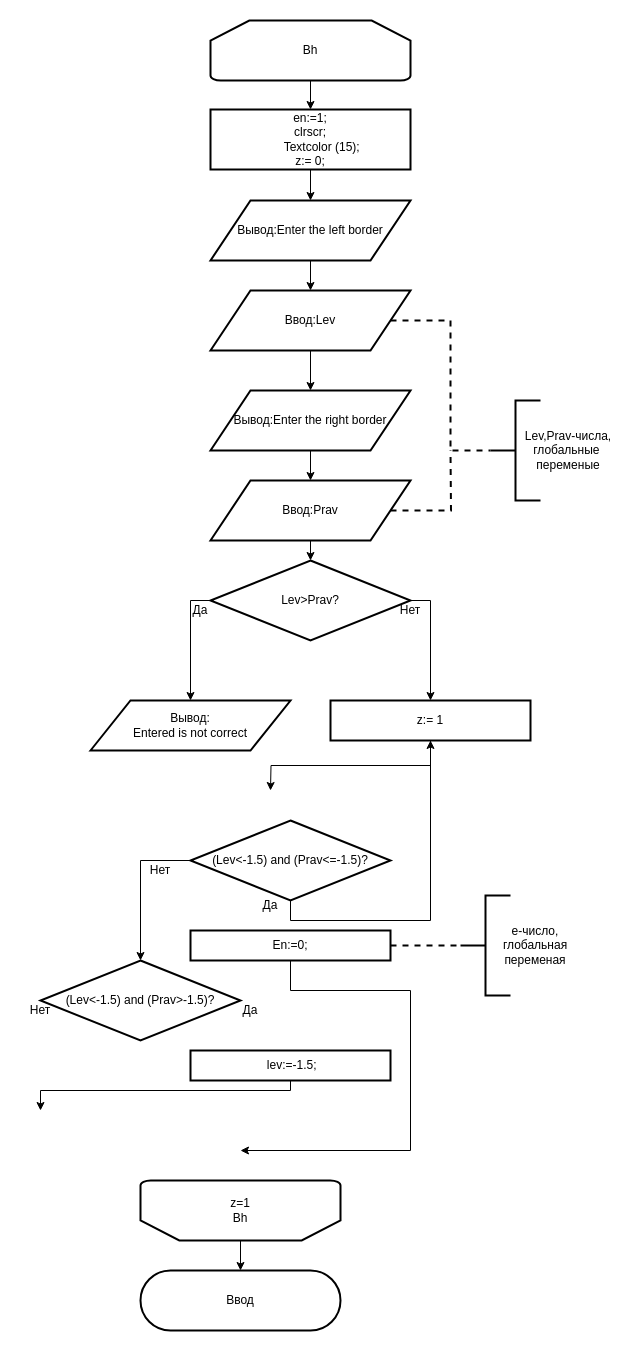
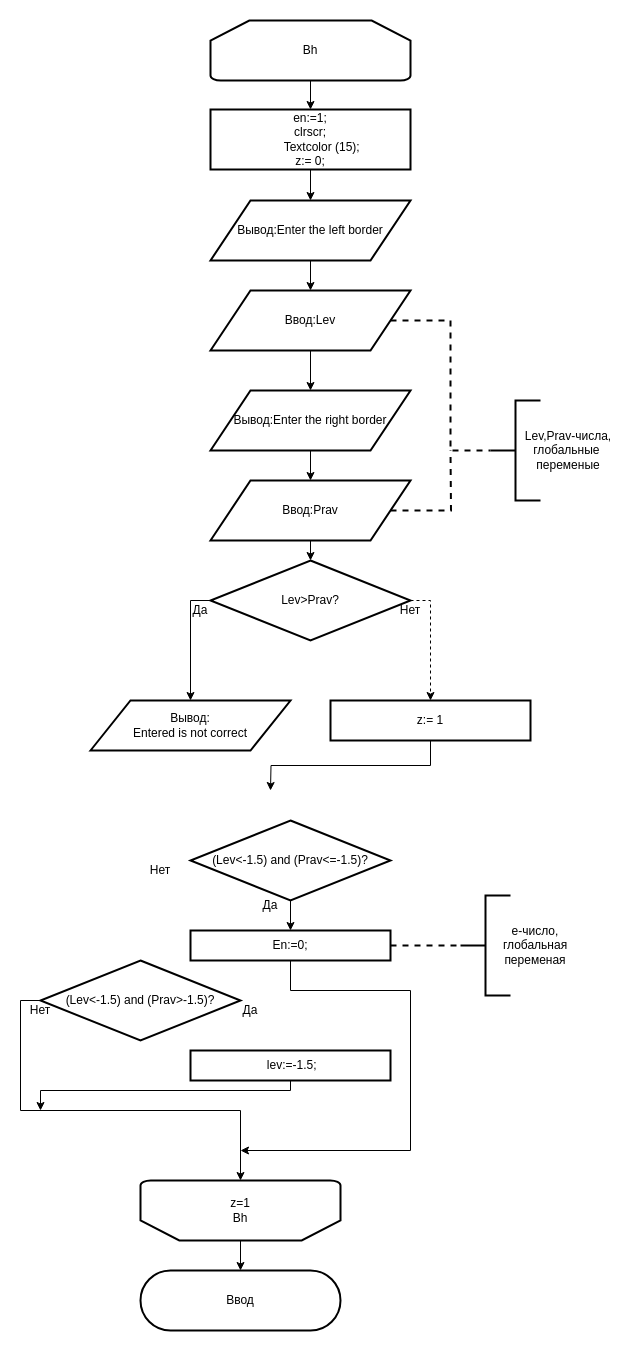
edge "Lev>Prav?" -> "z:= 1": style solid -> dashed
edge "(Lev<-1.5) and (Prav<=-1.5)?" -> "(Lev<-1.5) and (Prav>-1.5)?": removed
edge "(Lev<-1.5) and (Prav<=-1.5)?" -> "z:= 1": now "(Lev<-1.5) and (Prav<=-1.5)?" -> "En:=0;"
edge "(Lev<-1.5) and (Prav>-1.5)?" -> "z=1 Bh": added
